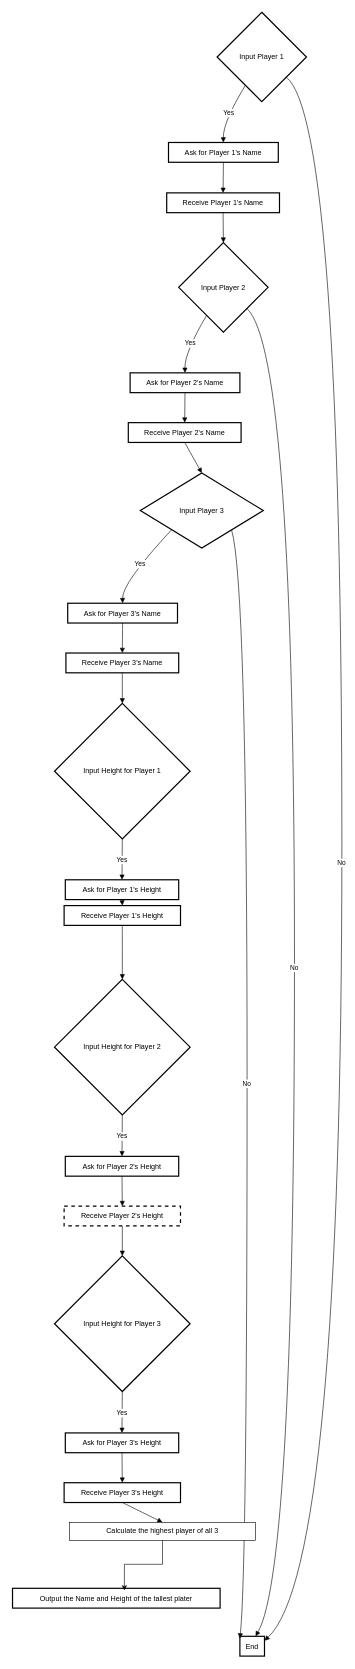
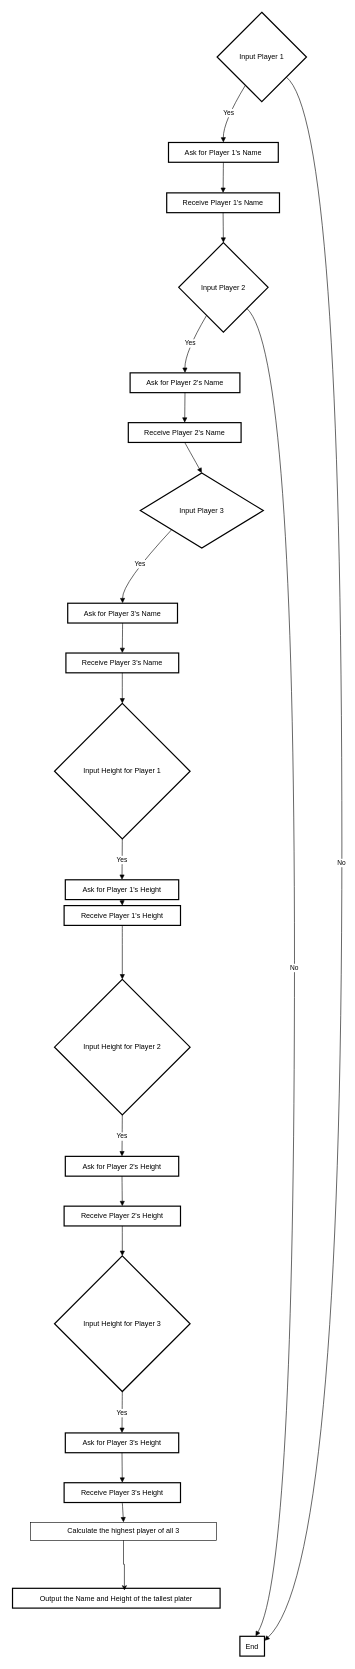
edge "Input Player 3" -> "End": removed, label "No"
node "Receive Player 2's Height": style dashed -> solid
node "Calculate the highest player of all 3": moved (162, 1532) -> (123, 1532)
